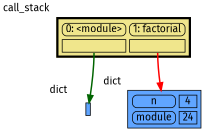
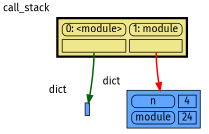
node "0: <module>": text "1: factorial" -> "1: module"
